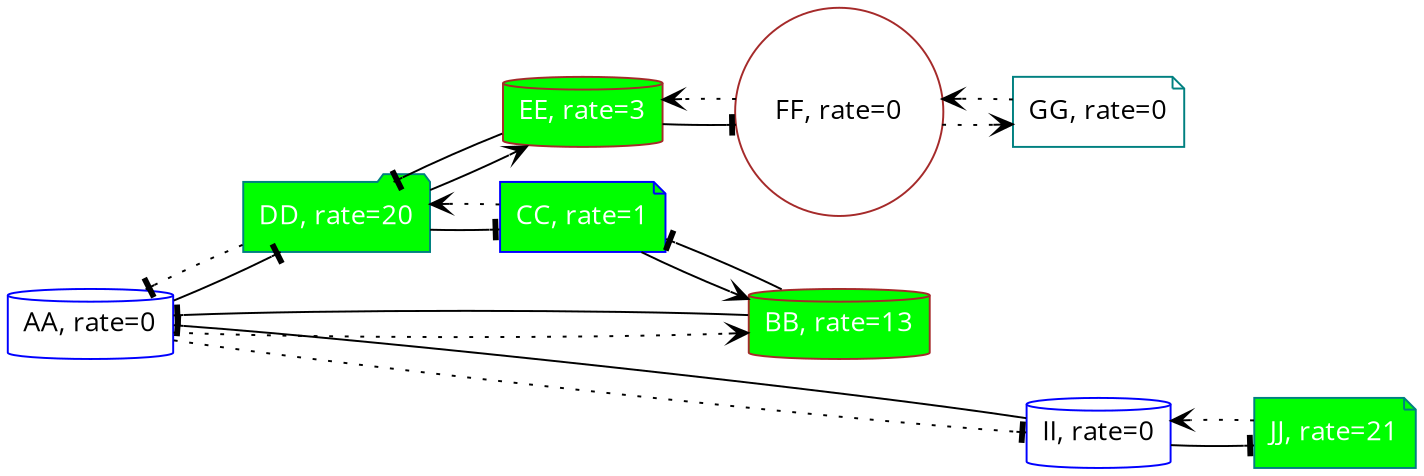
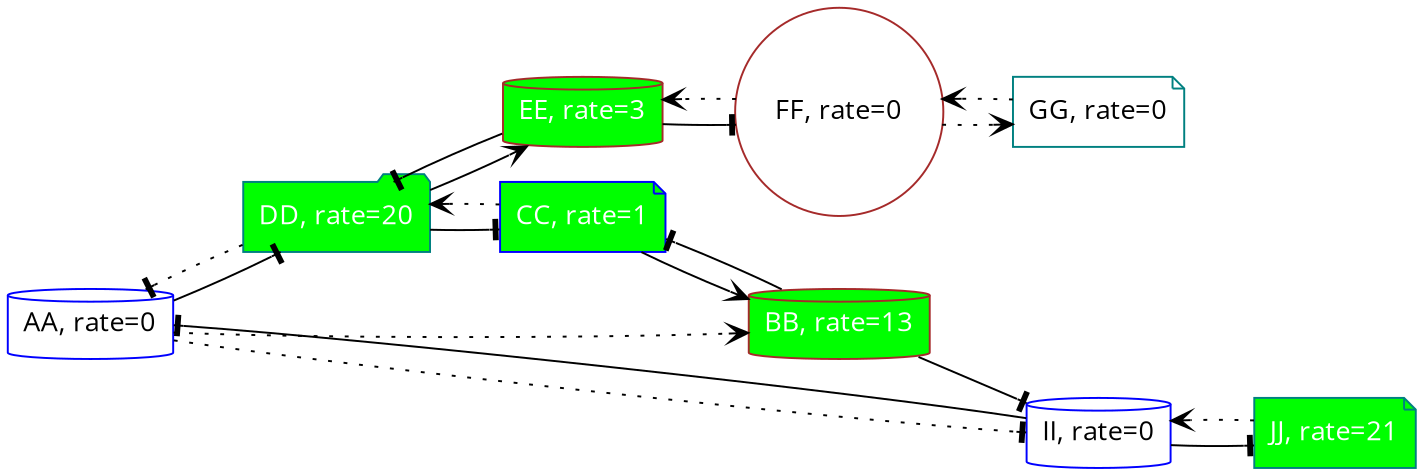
edge "BB, rate=13" -> "AA, rate=0": now "BB, rate=13" -> "II, rate=0"
